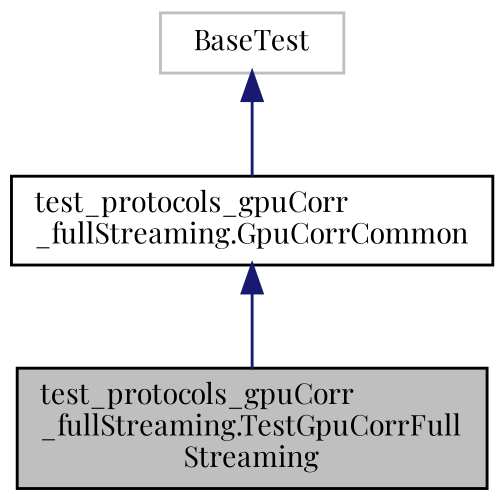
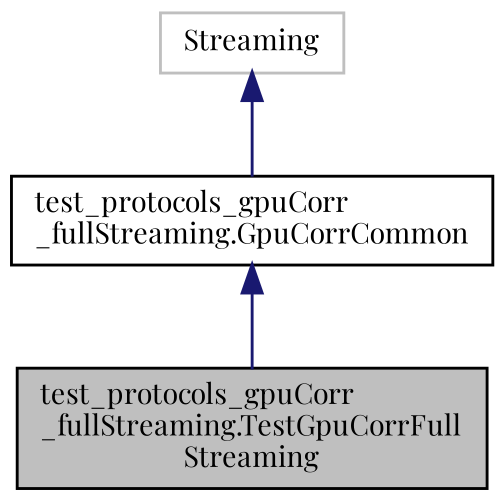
node "BaseTest": label "BaseTest" -> "Streaming"
